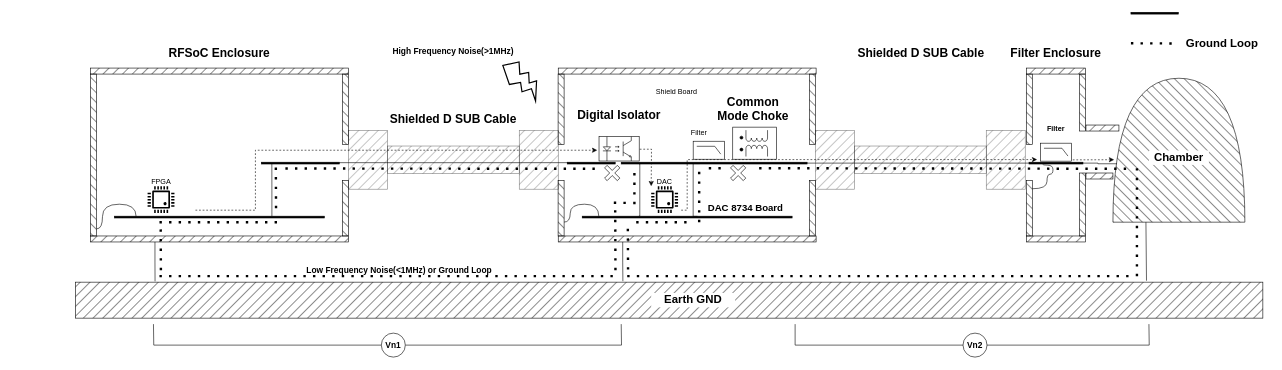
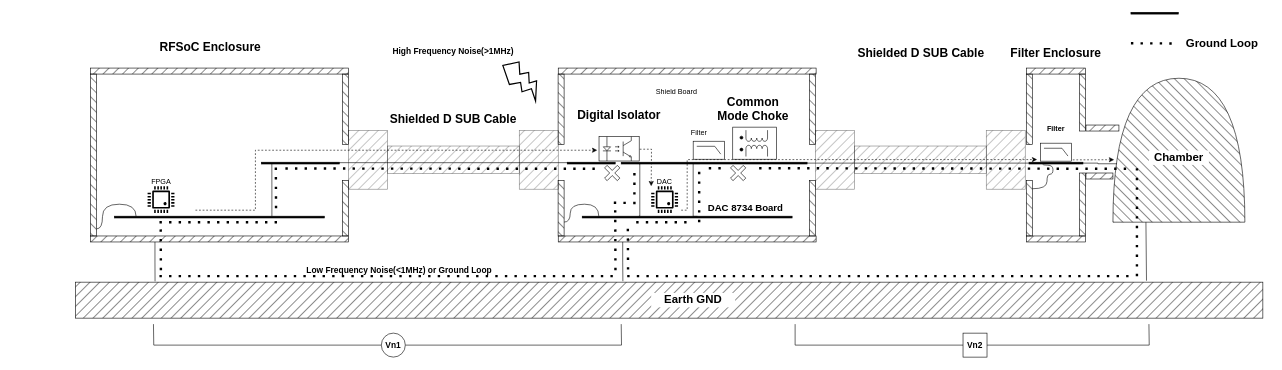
node "RFSoC Enclosure": moved (219, 53) -> (210, 47)
node "Vn2": shape ellipse -> rectangle
